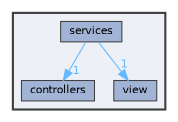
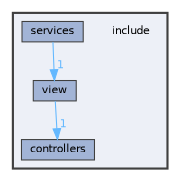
node "include": added
edge "services" -> "controllers": now "view" -> "controllers"
